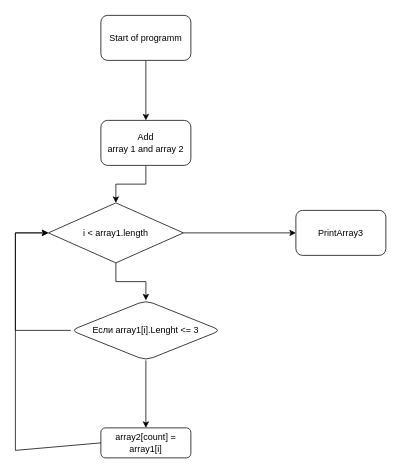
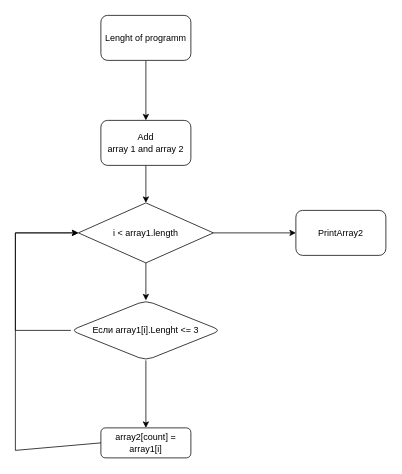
node "Start of programm": label "Start of programm" -> "Lenght of programm"
node "i < array1.length": moved (116, 233) -> (146, 233)
node "PrintArray3": label "PrintArray3" -> "PrintArray2"
